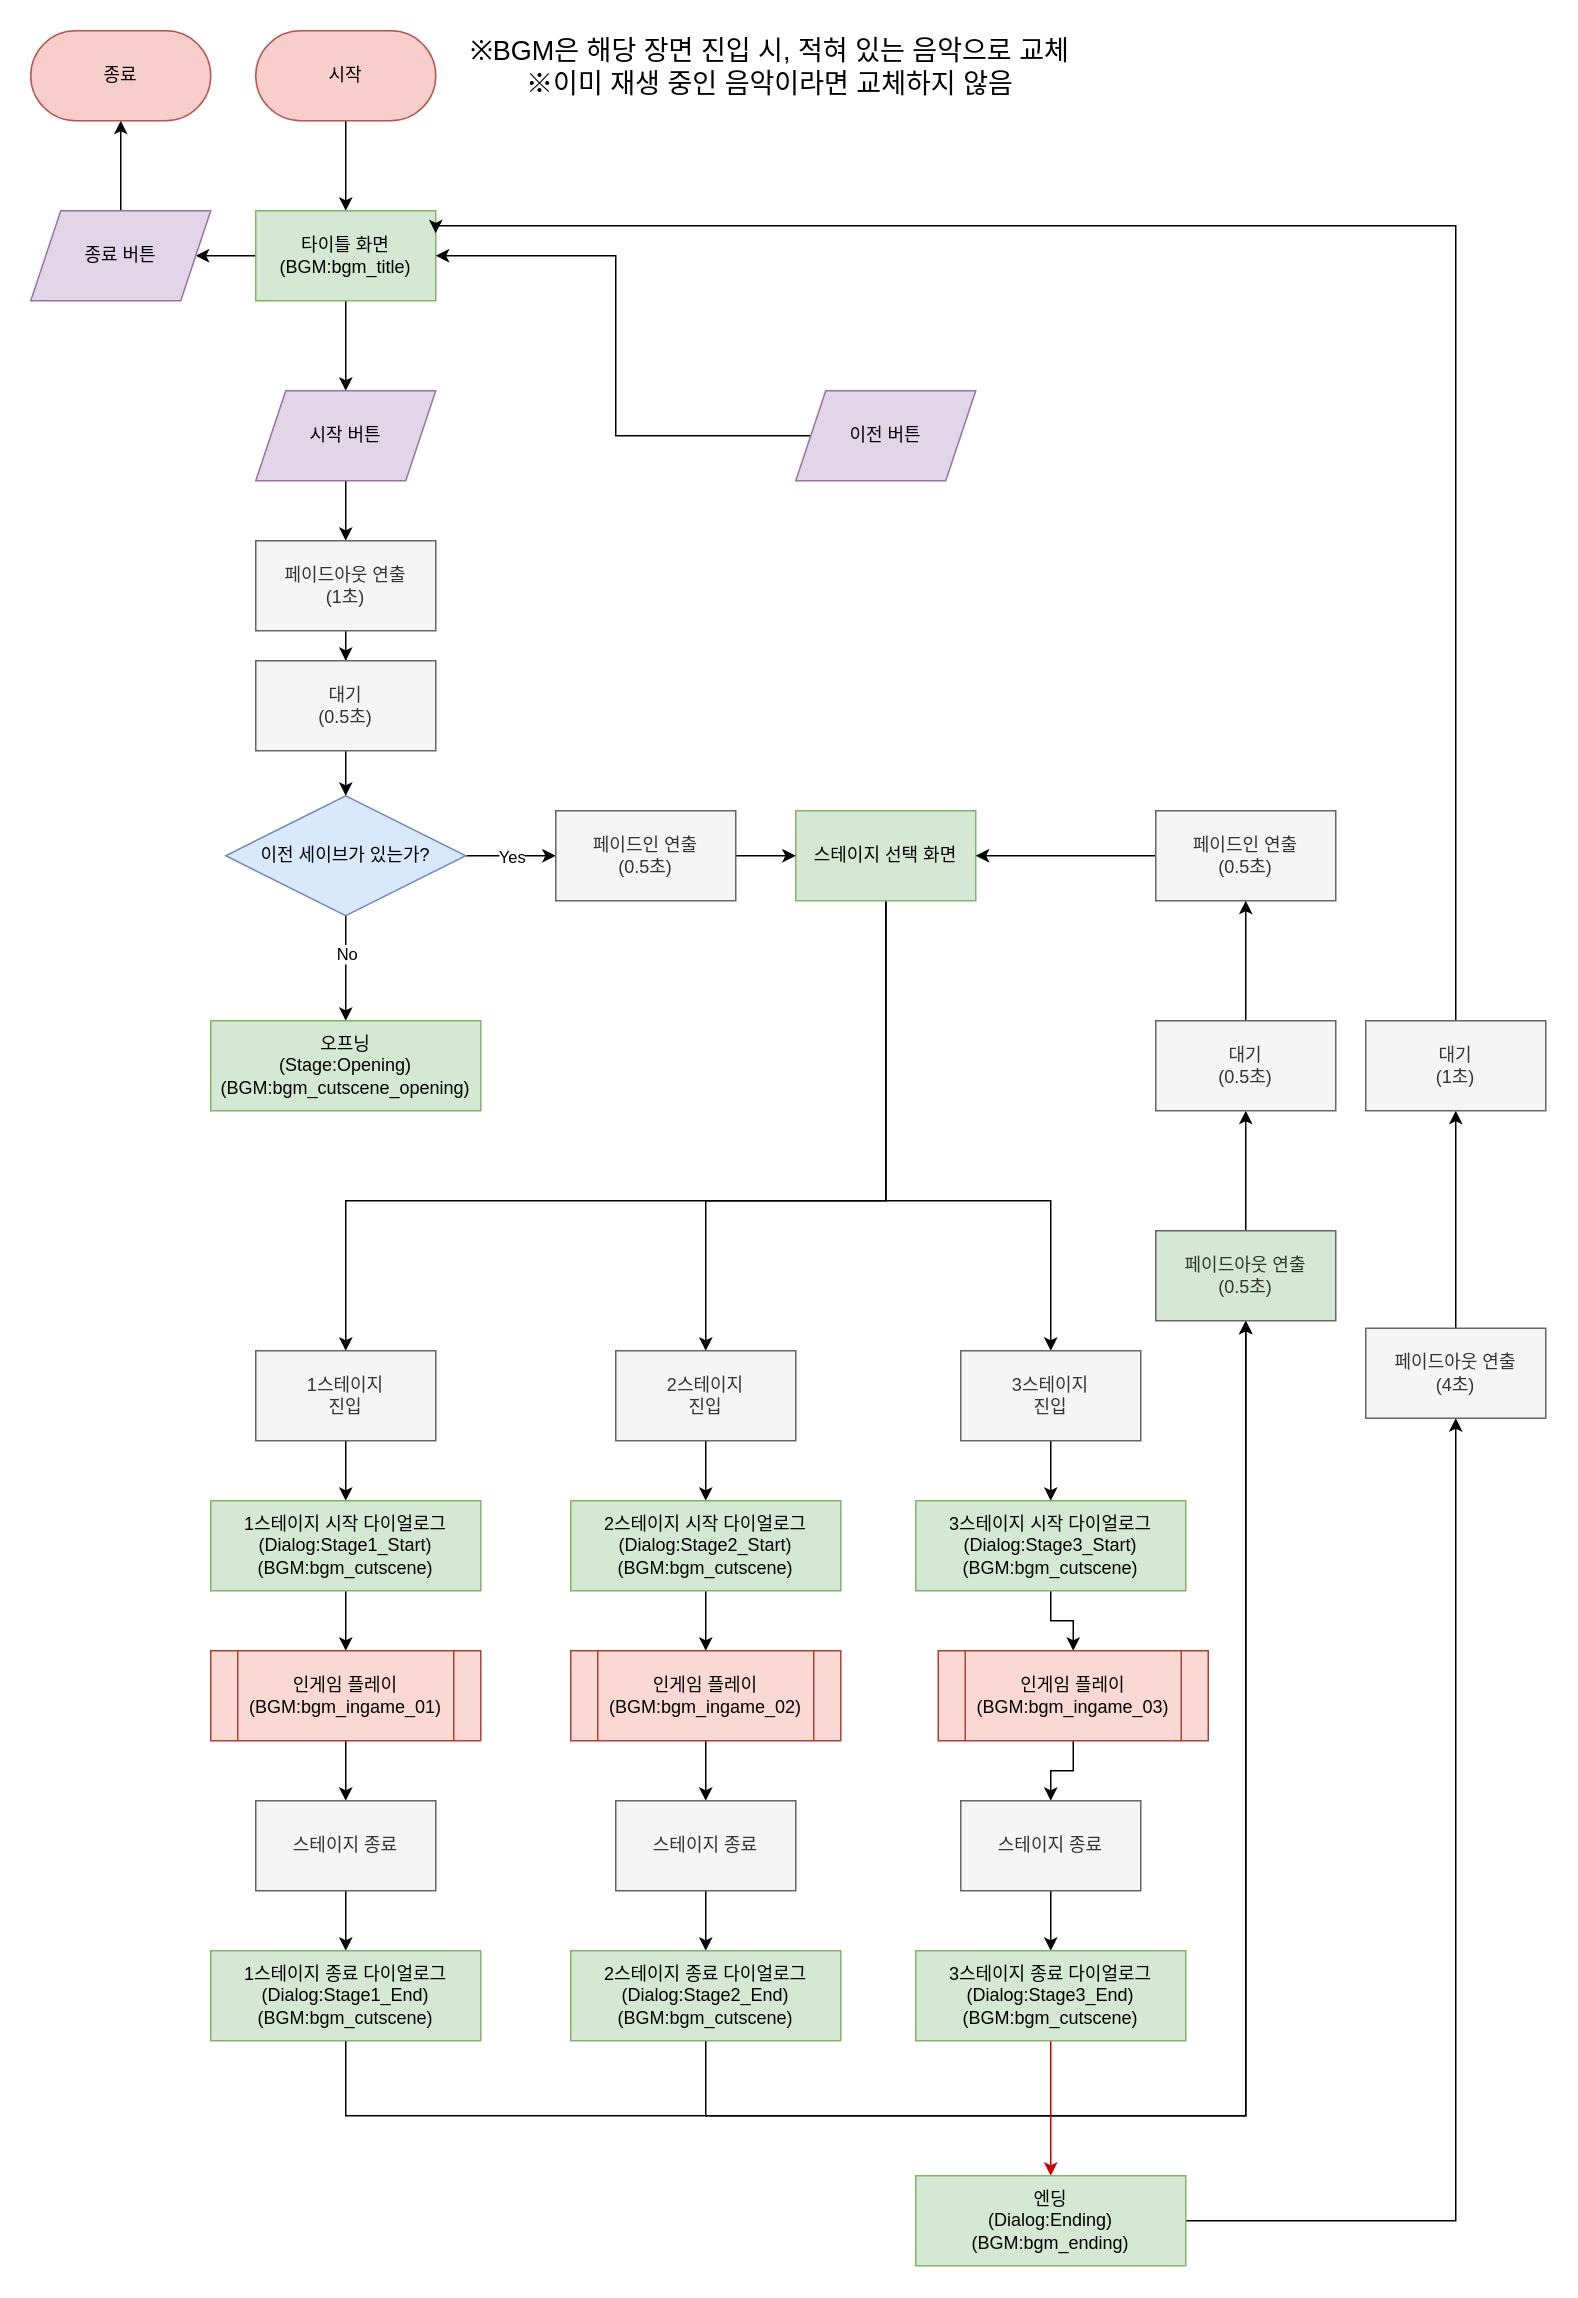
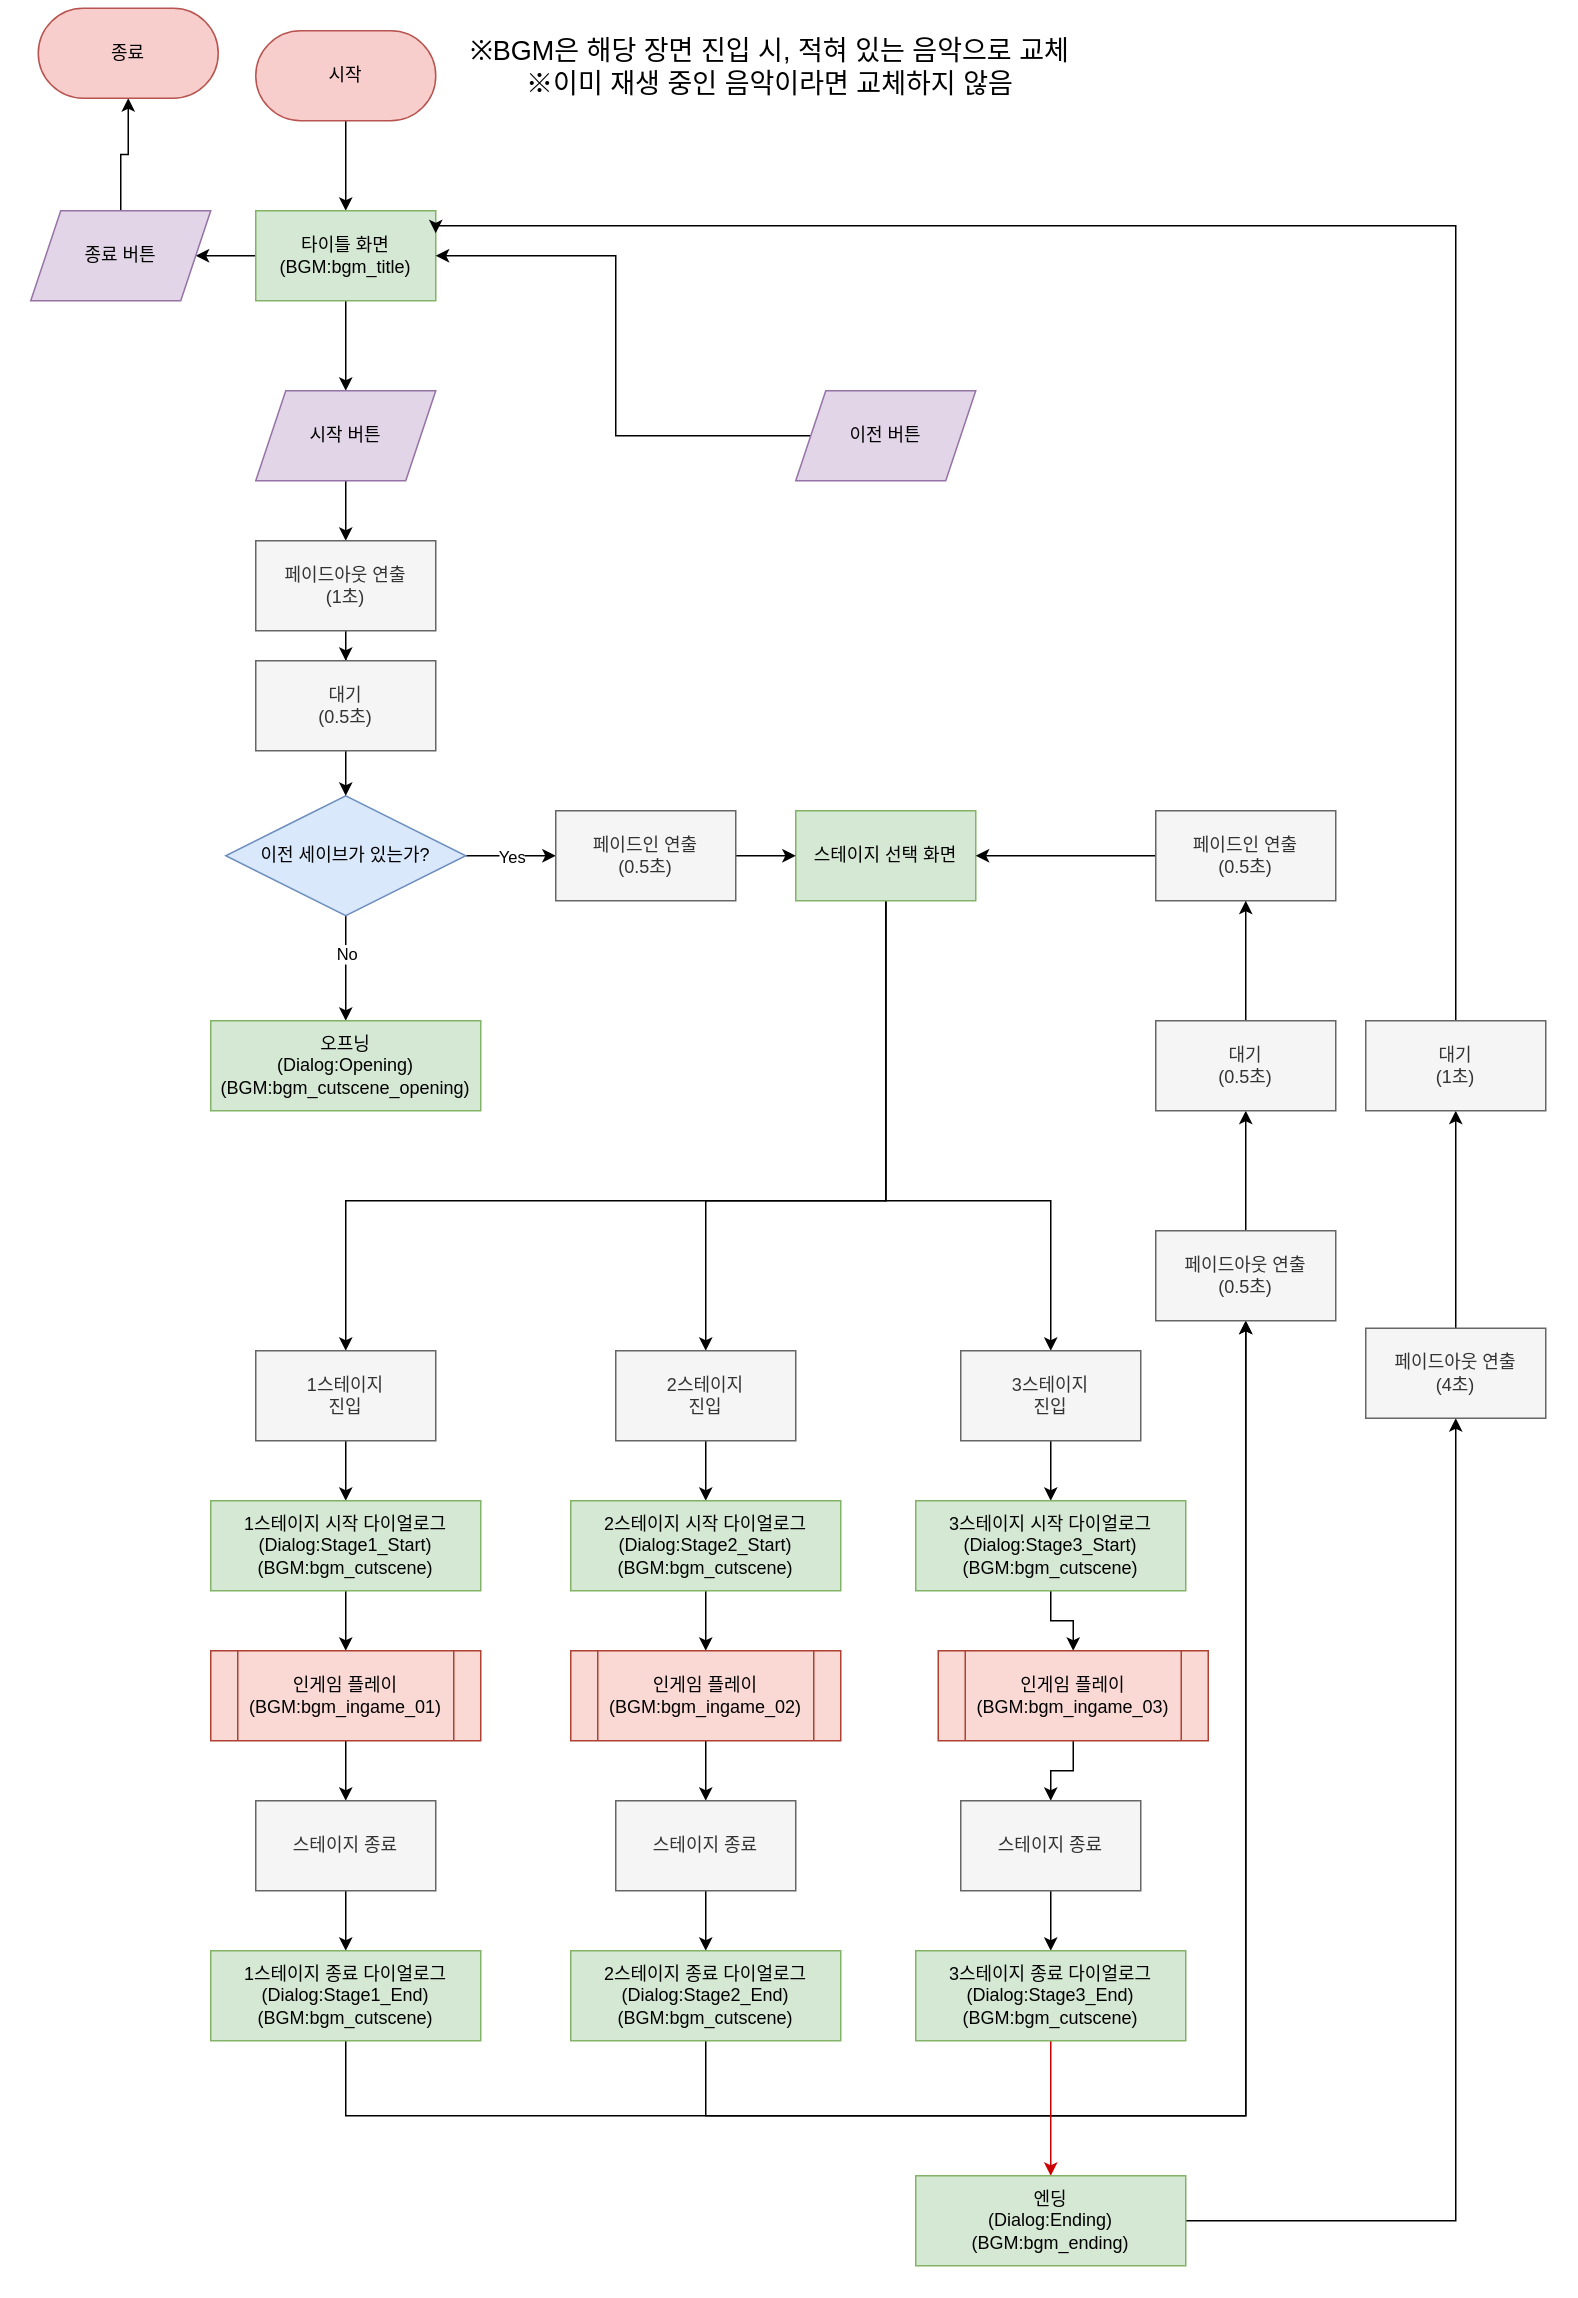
node "종료": moved (121, 76) -> (128, 53)
node "오프닝 (Stage:Opening) (BGM:bgm_cutscene_opening)": label "오프닝 (Stage:Opening) (BGM:bgm_cutscene_opening)" -> "오프닝 (Dialog:Opening) (BGM:bgm_cutscene_opening)"
node "페이드아웃 연출 (0.5초)": fillcolor #d5e8d4 -> #f5f5f5
